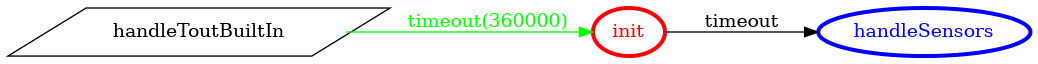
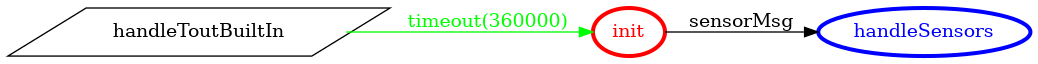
edge "init" -> "handleSensors": label "timeout" -> "sensorMsg"
